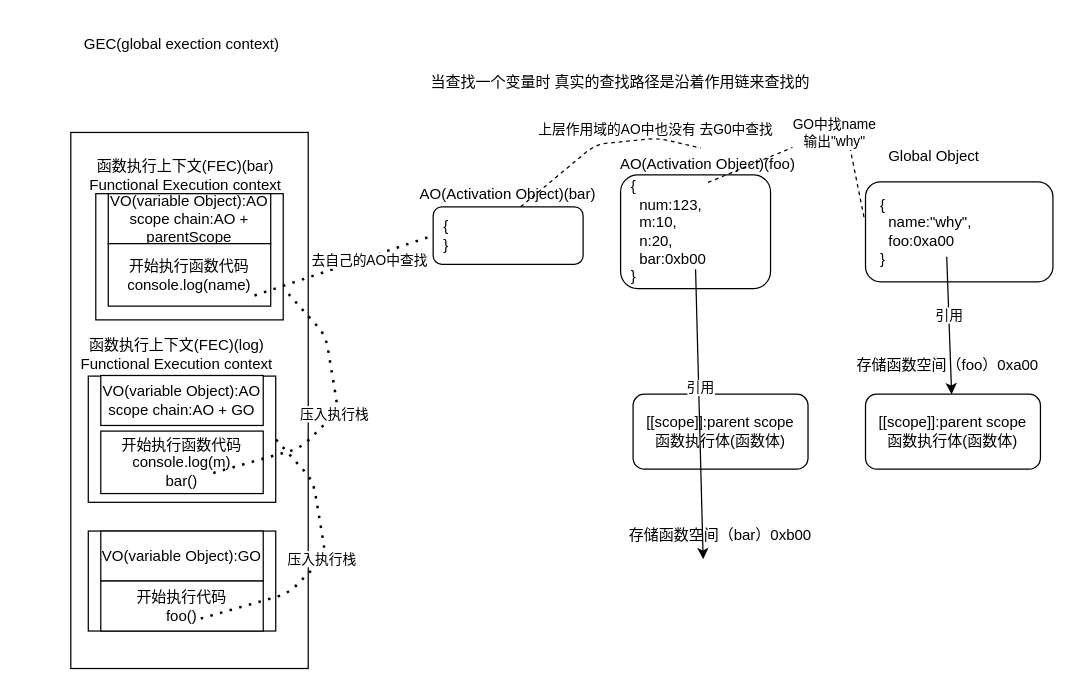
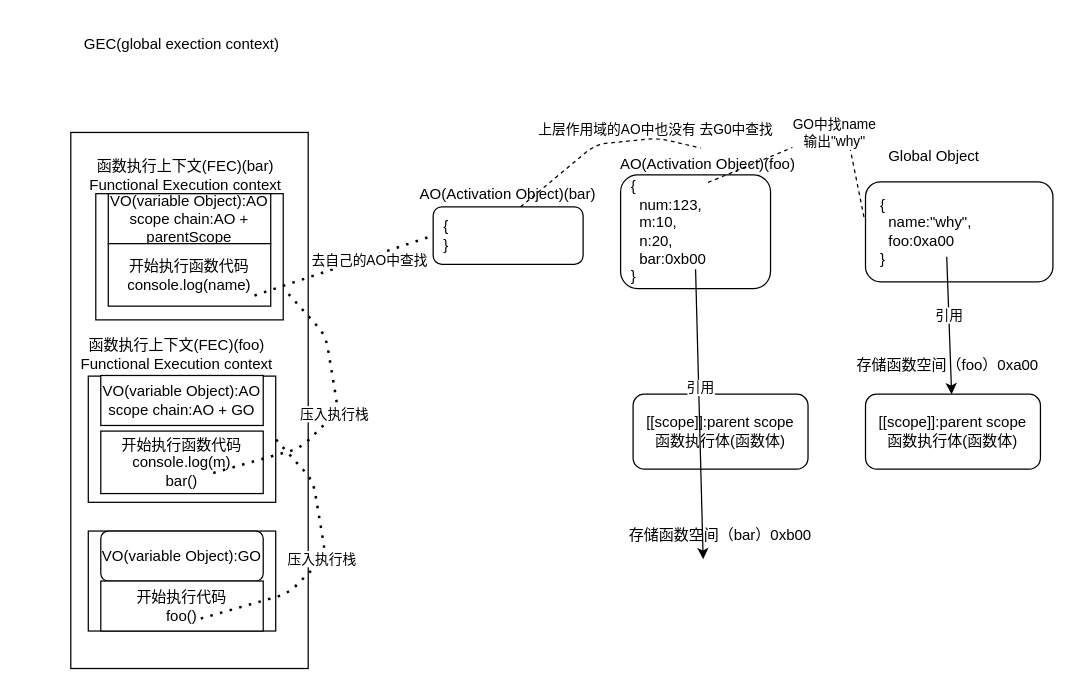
node "当查找一个变量时 真实的查找路径是沿着作用链来查找的": removed
node "函数执行上下文(FEC)(log) Functional Execution context": label "函数执行上下文(FEC)(log) Functional Execution context" -> "函数执行上下文(FEC)(foo) Functional Execution context"
node "VO(variable Object):GO": shape rectangle -> rounded rectangle
